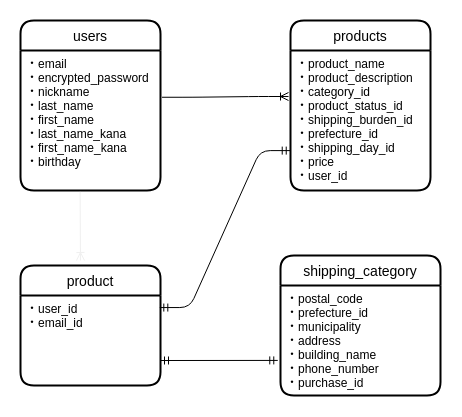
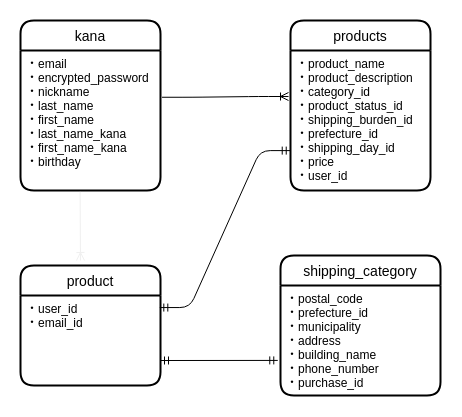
node "users": label "users" -> "kana"
